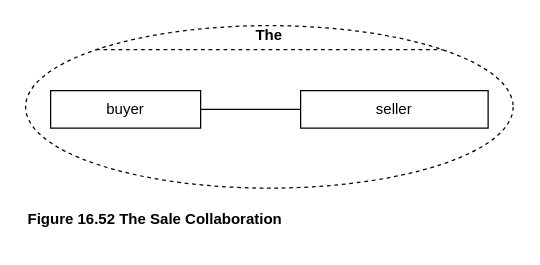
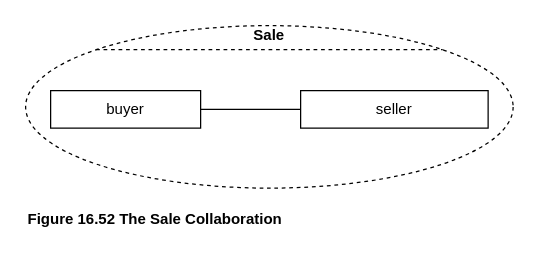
node "The": label "The" -> "Sale"
